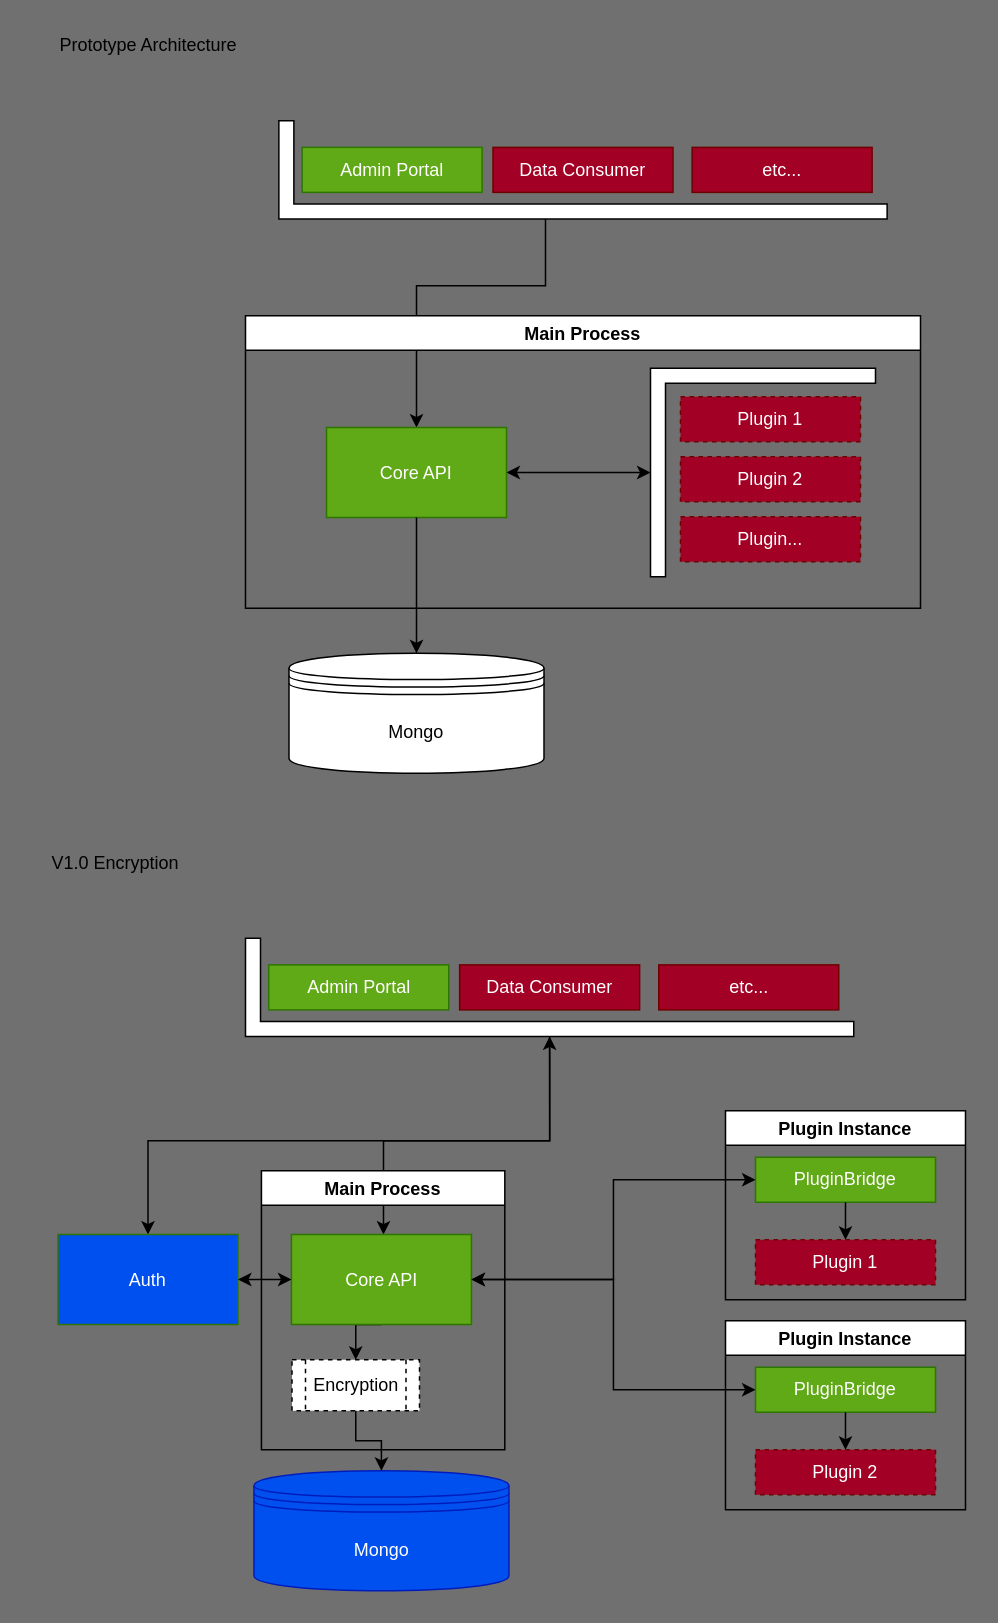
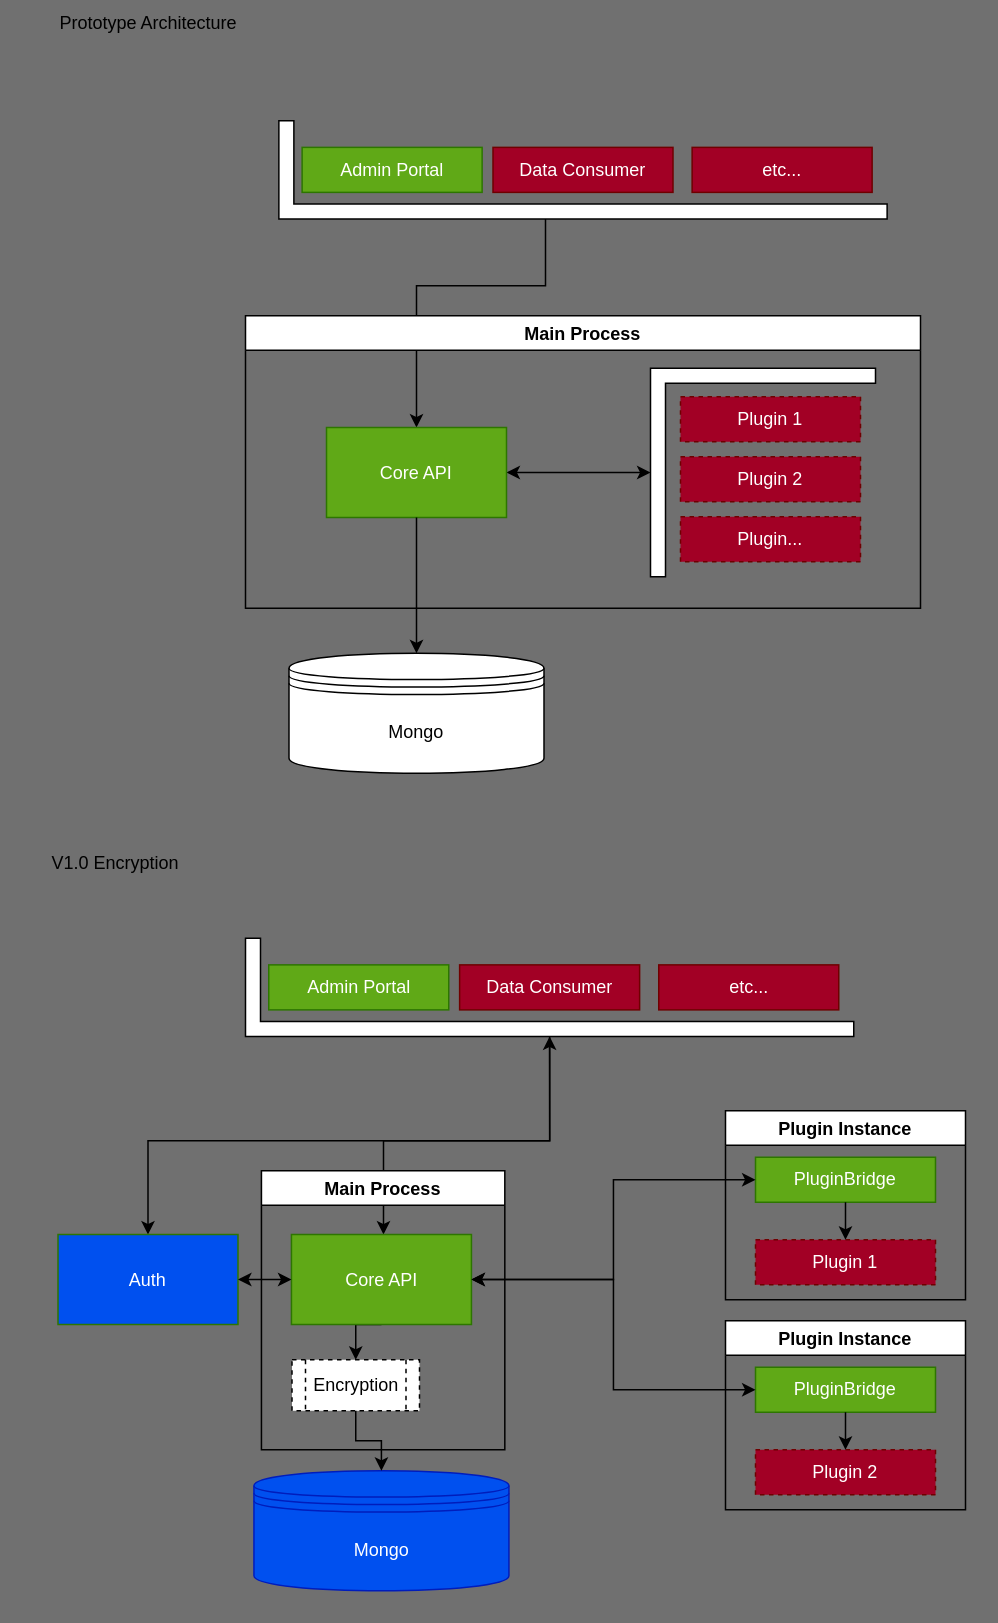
node "Prototype Architecture": moved (148, 46) -> (148, 23)
